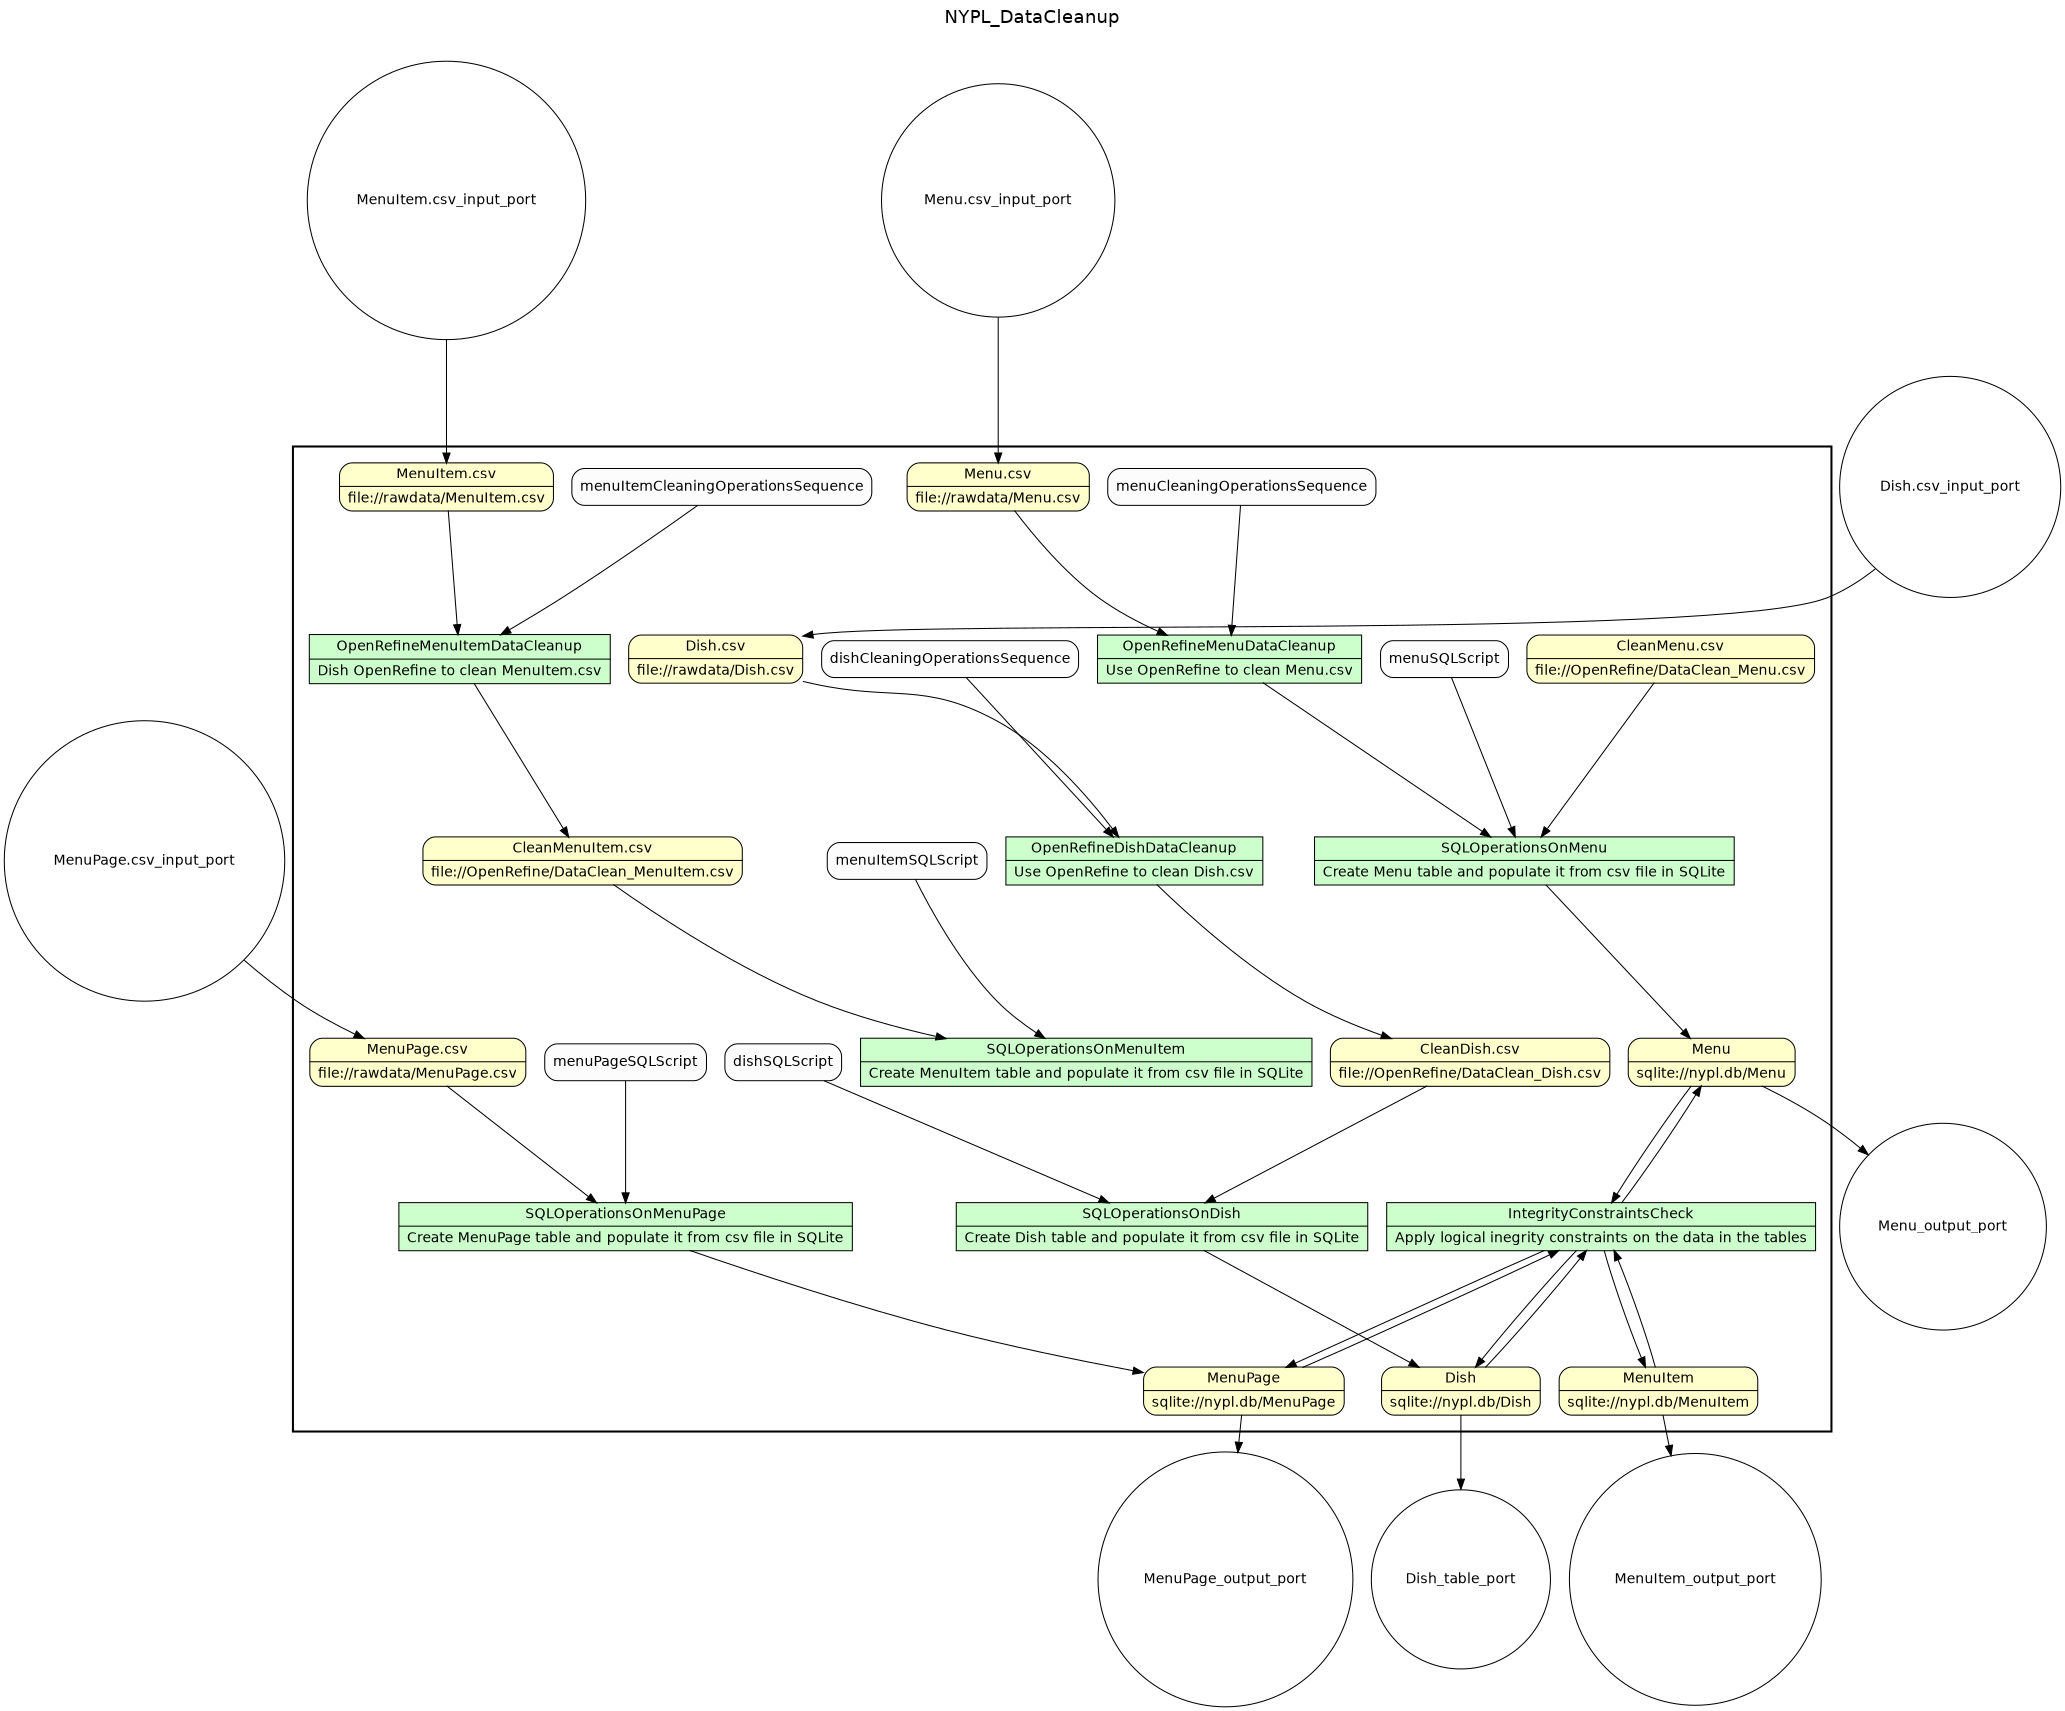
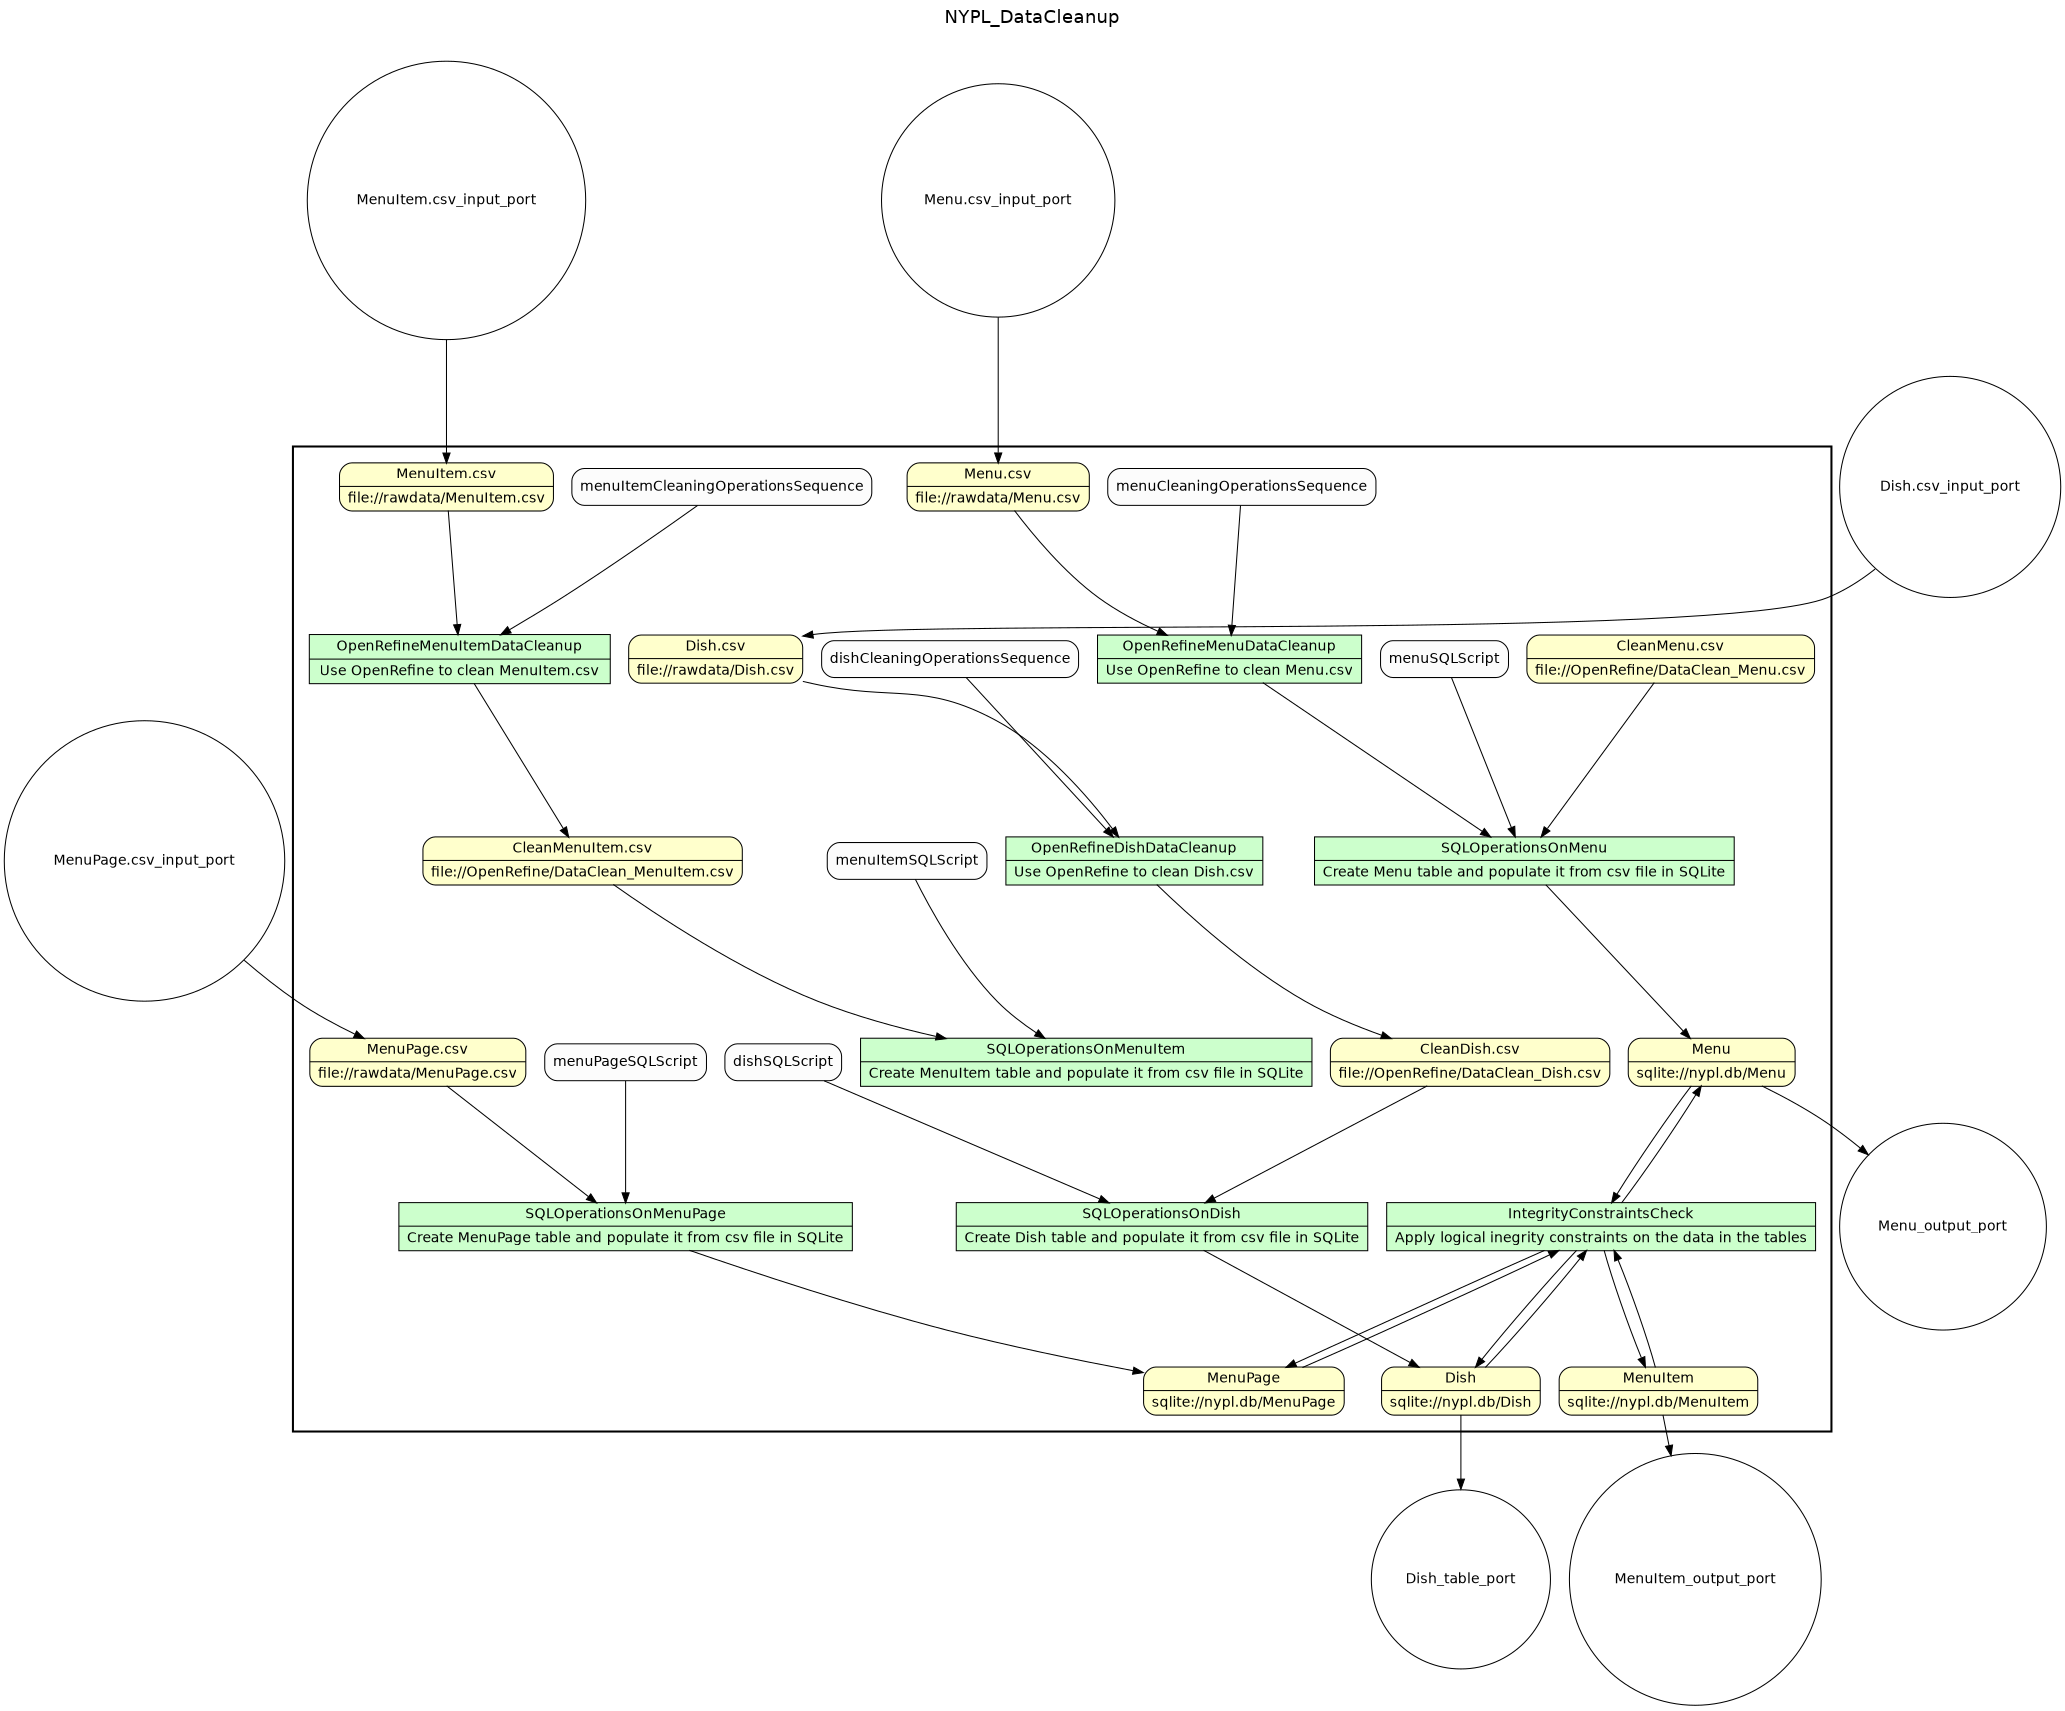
node "OpenRefineMenuItemDataCleanup": text "Dish OpenRefine to clean MenuItem.csv" -> "Use OpenRefine to clean MenuItem.csv"
node "MenuPage_output_port": removed
